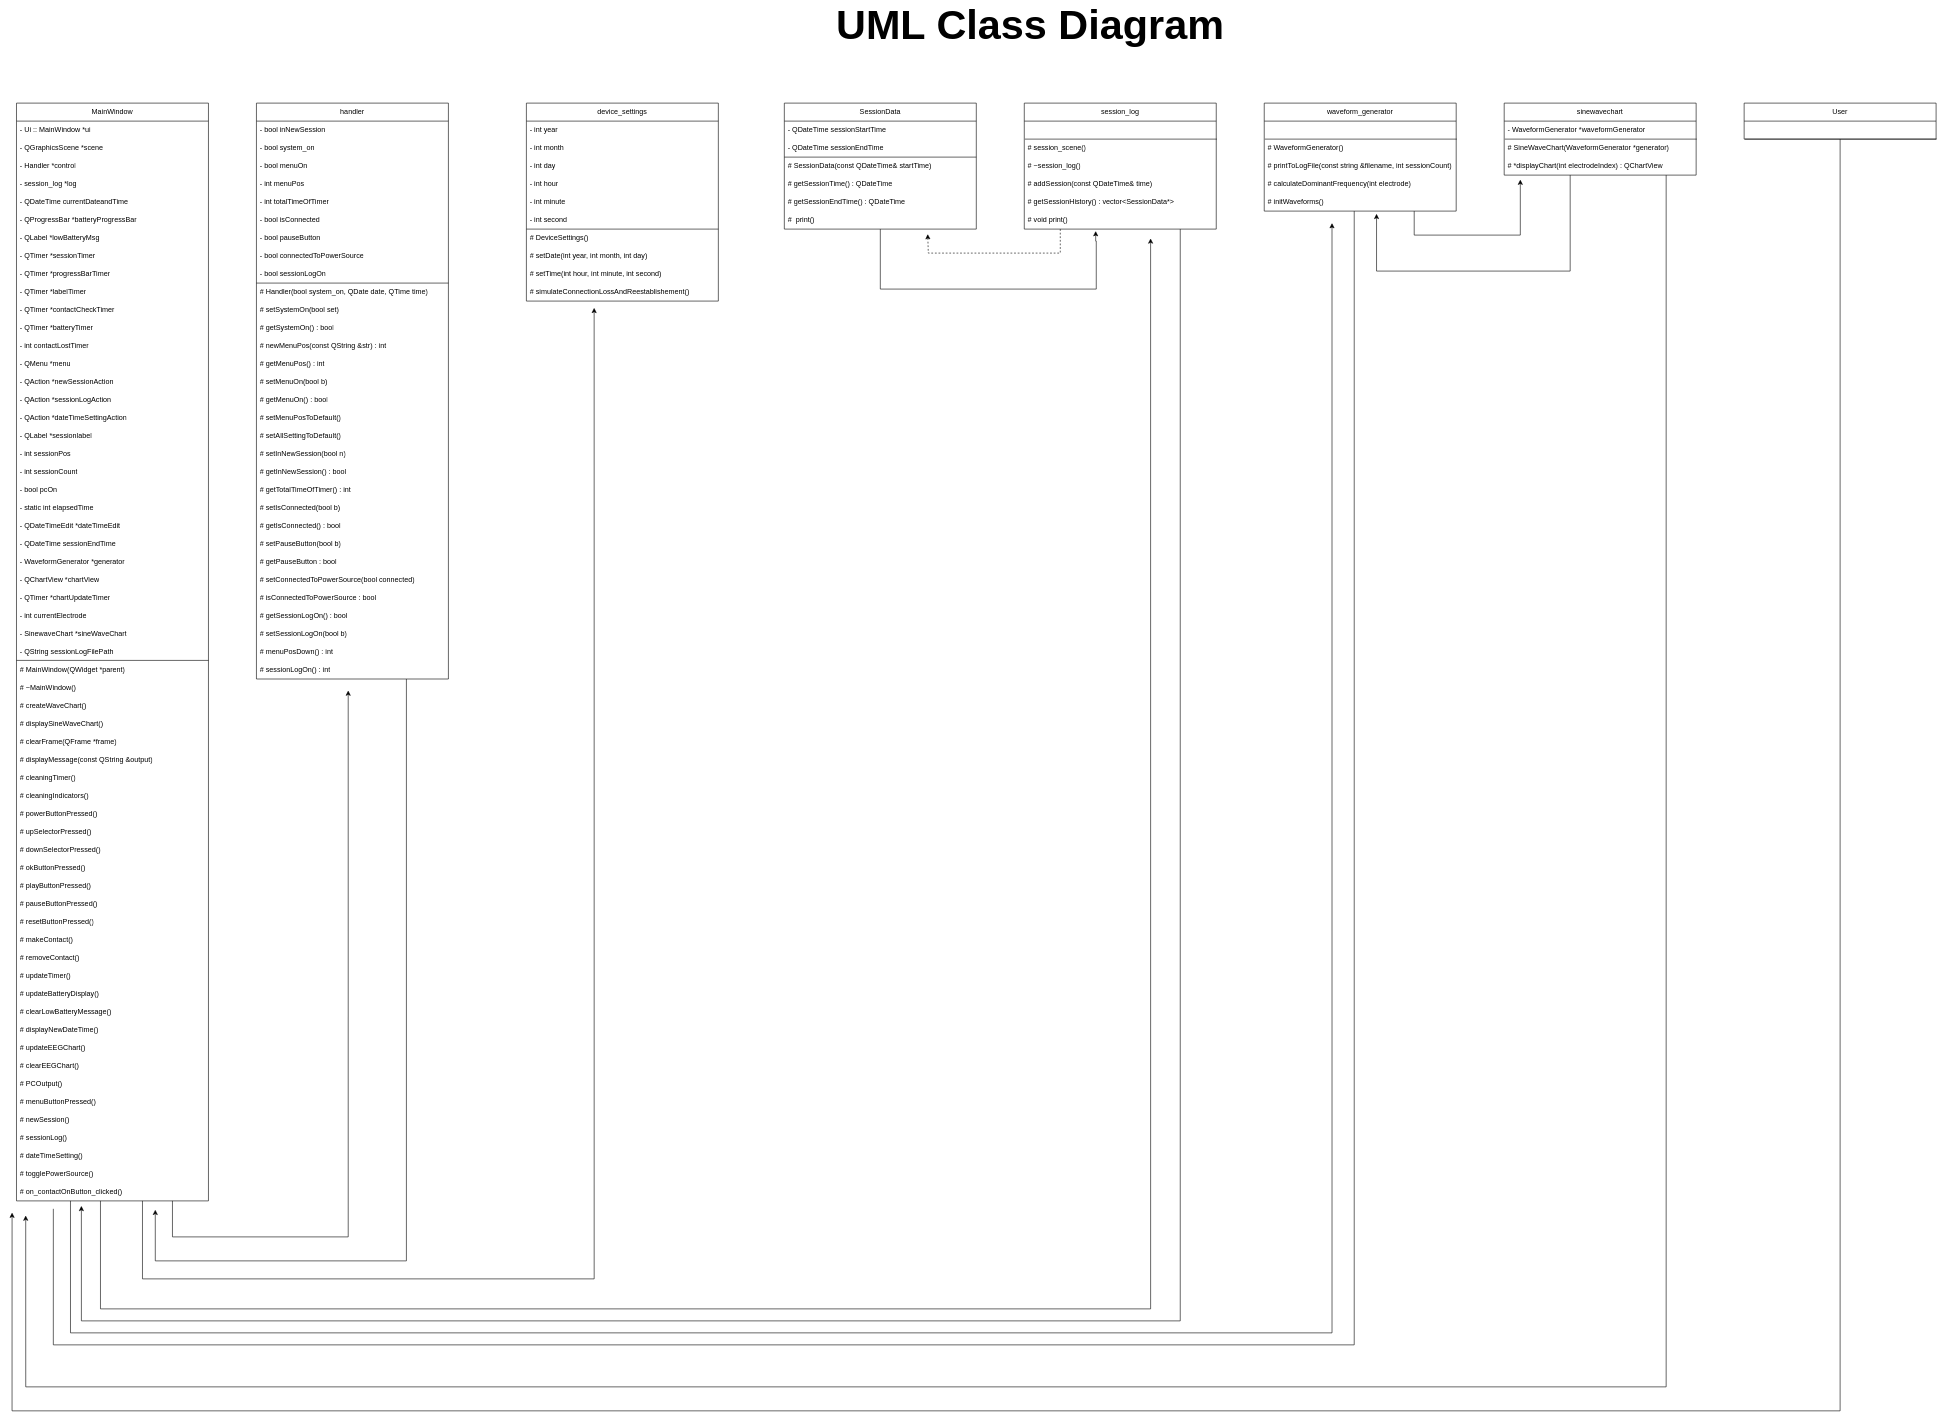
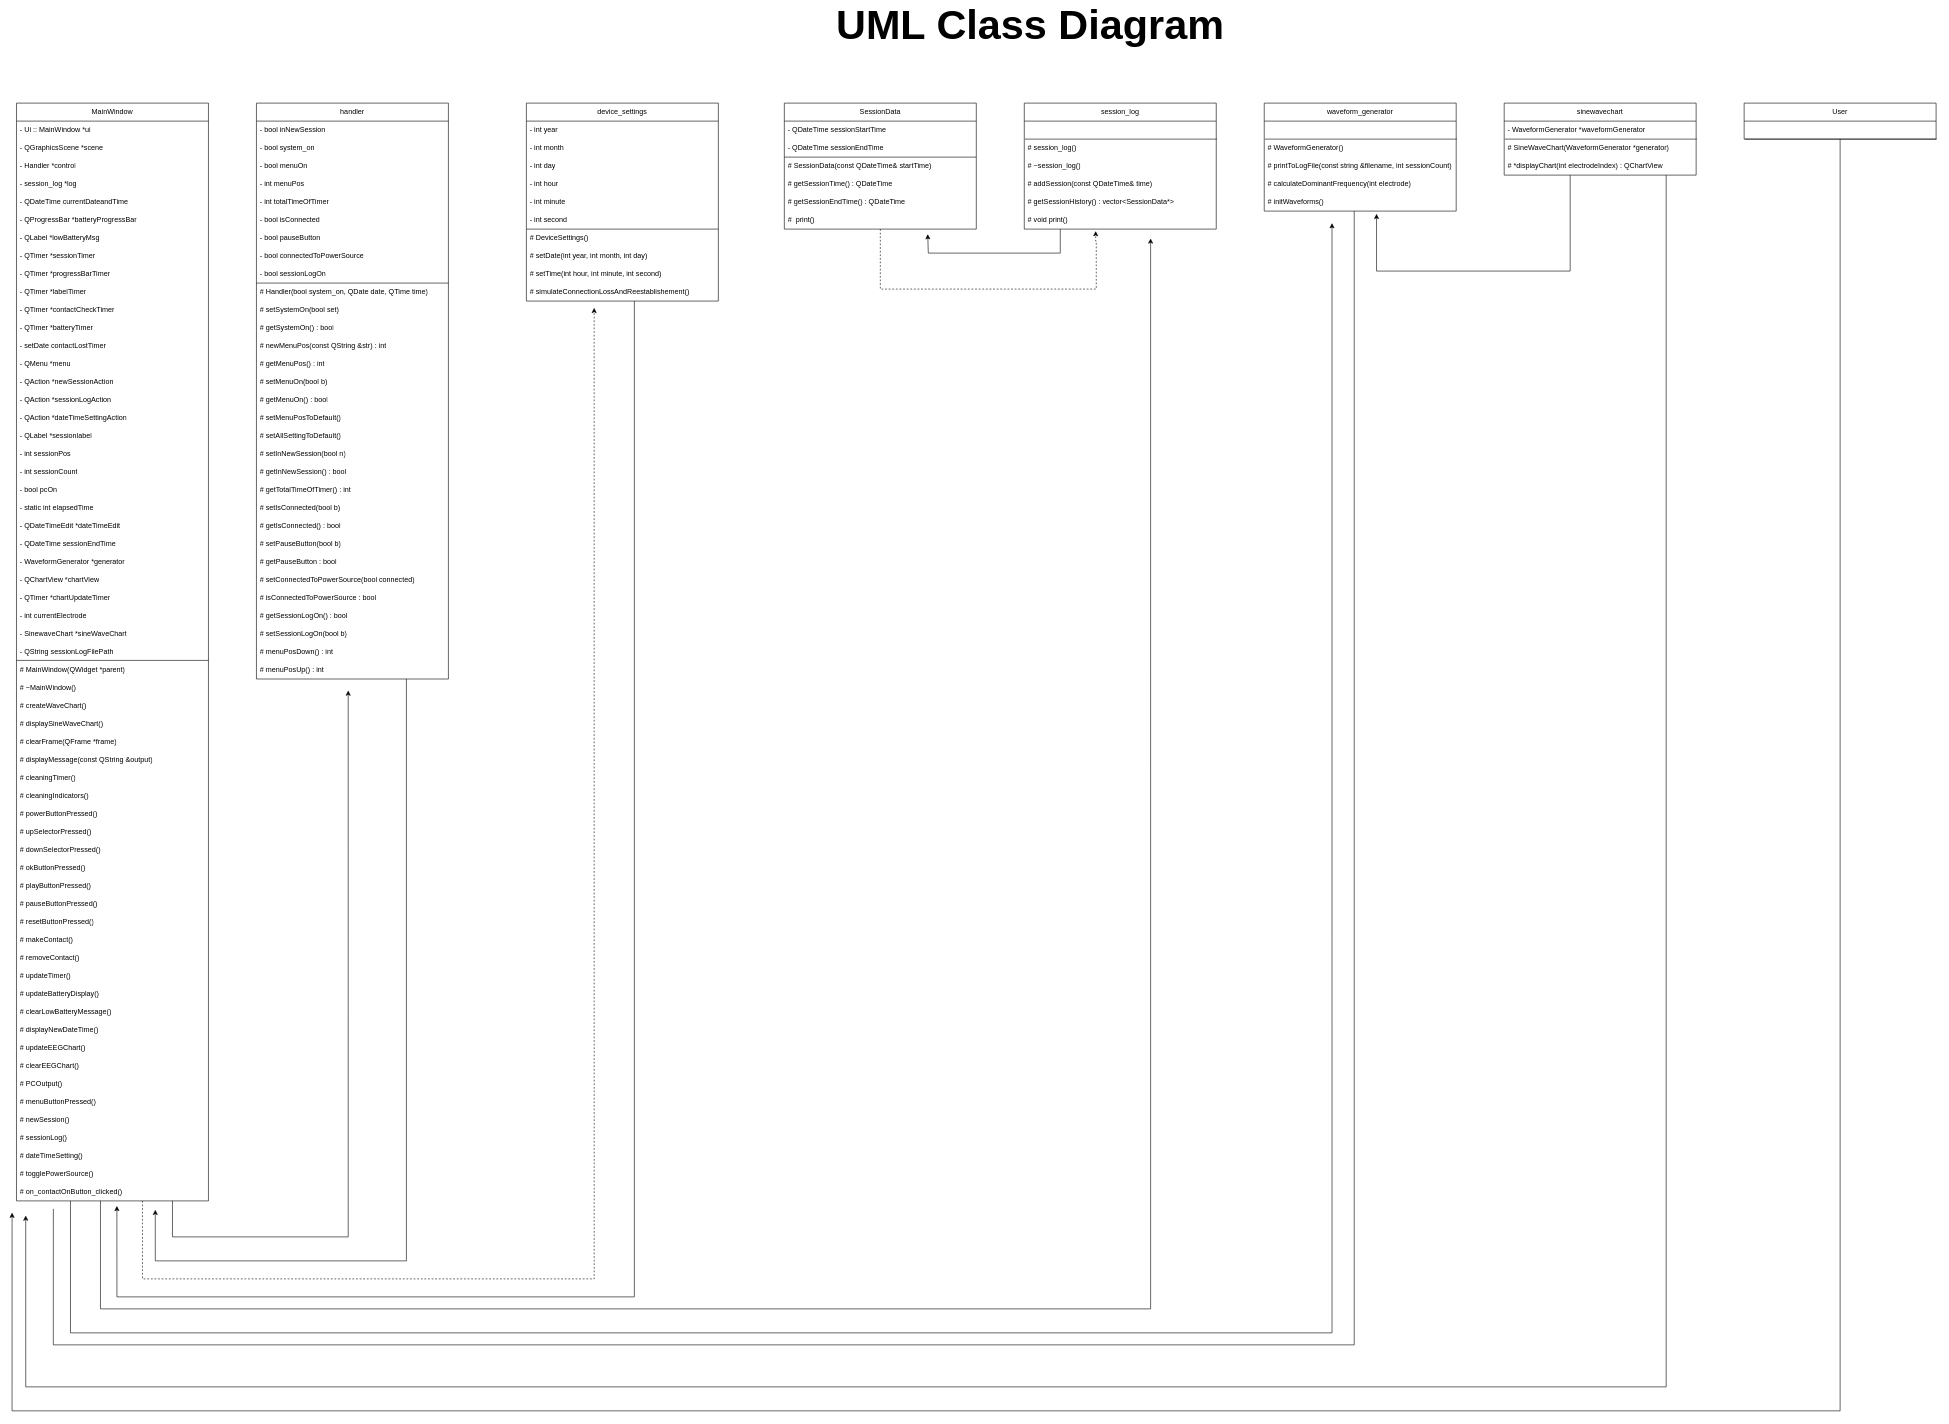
node "# session_scene()": label "# session_scene()" -> "# session_log()"
edge "waveform_generator" -> "# *displayChart(int electrodeIndex) : QChartView": removed
edge "session_log" -> "# print()": style dashed -> solid
edge "SessionData" -> "# void print()": style solid -> dashed
node "- int contactLostTimer": label "- int contactLostTimer" -> "- setDate contactLostTimer"
node "# sessionLogOn() : int": label "# sessionLogOn() : int" -> "# menuPosUp() : int"
edge "device_settings" -> "# on_contactOnButton_clicked()": added
edge "MainWindow" -> "# simulateConnectionLossAndReestablishement()": style solid -> dashed
edge "session_log" -> "# on_contactOnButton_clicked()": removed
